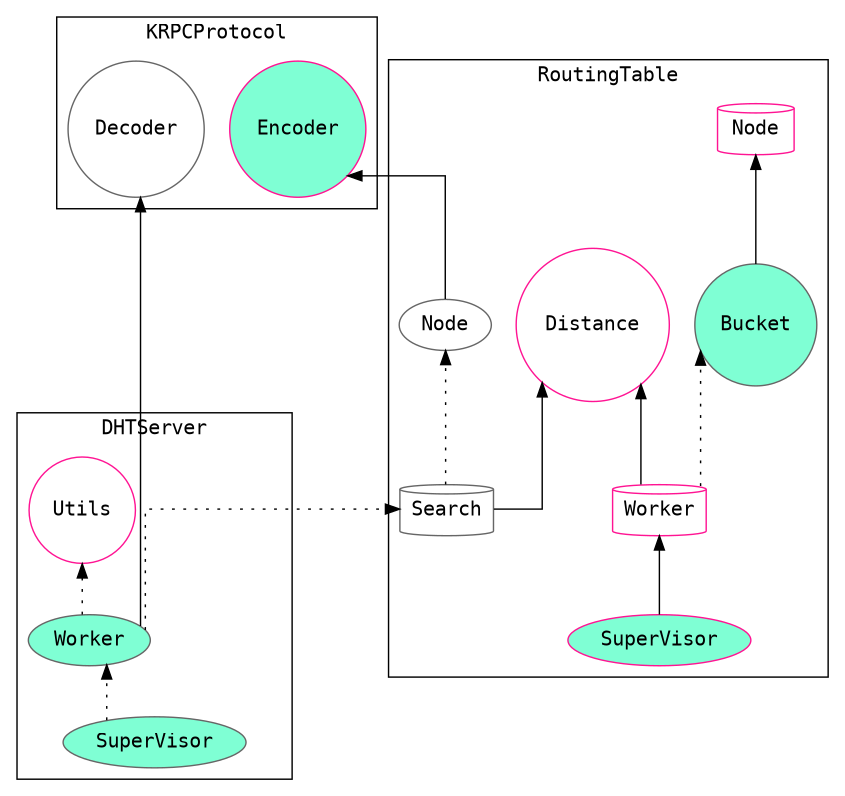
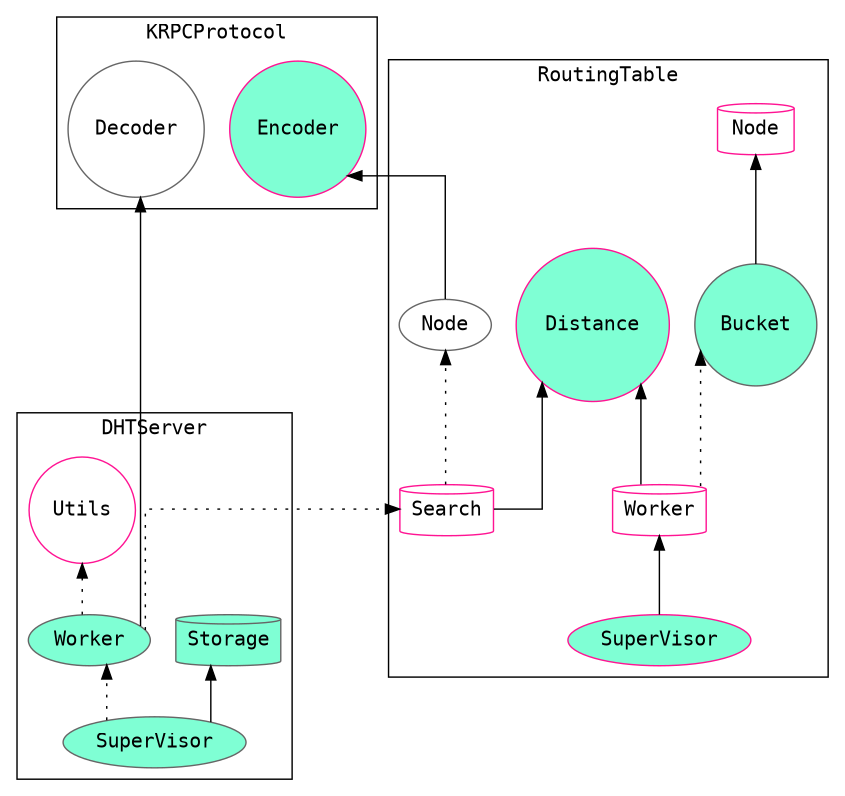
node "Distance": fillcolor white -> aquamarine
node "Search": color gray40 -> deeppink
node "Storage": added
